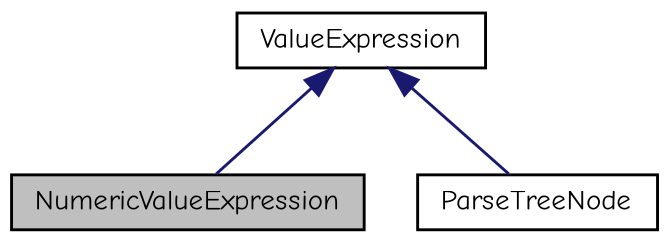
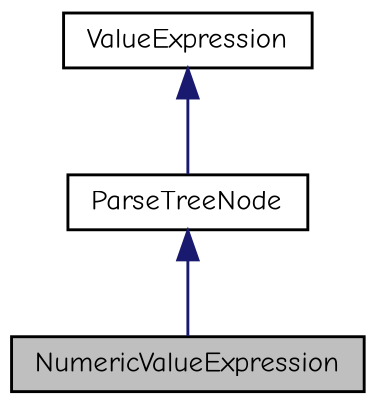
edge "NumericValueExpression" -> "ValueExpression": now "NumericValueExpression" -> "ParseTreeNode"
